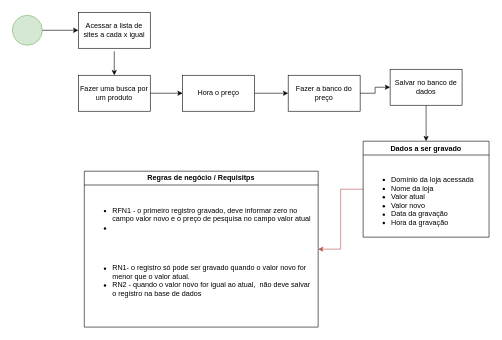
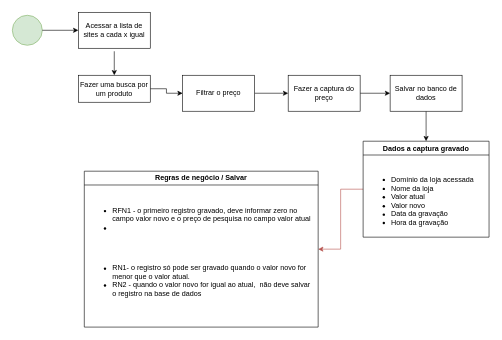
node "Salvar no banco de dados": moved (426, 87) -> (426, 93)
node "Fazer uma busca por um produto": size 72x36 -> 72x27
node "Hora o preço": label "Hora o preço" -> "Filtrar o preço"
node "Fazer a banco do preço": label "Fazer a banco do preço" -> "Fazer a captura do preço"
node "Dados a ser gravado": label "Dados a ser gravado" -> "Dados a captura gravado"
node "Regras de negócio / Requisitps": label "Regras de negócio / Requisitps" -> "Regras de negócio / Salvar"
